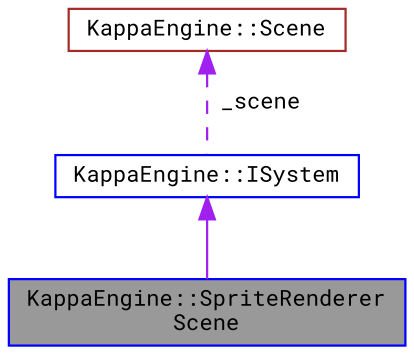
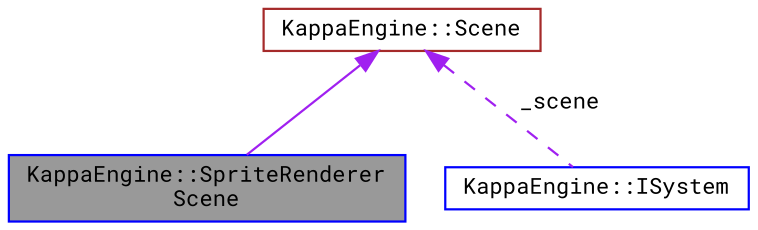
edge "KappaEngine::SpriteRenderer Scene" -> "KappaEngine::ISystem": now "KappaEngine::SpriteRenderer Scene" -> "KappaEngine::Scene"
